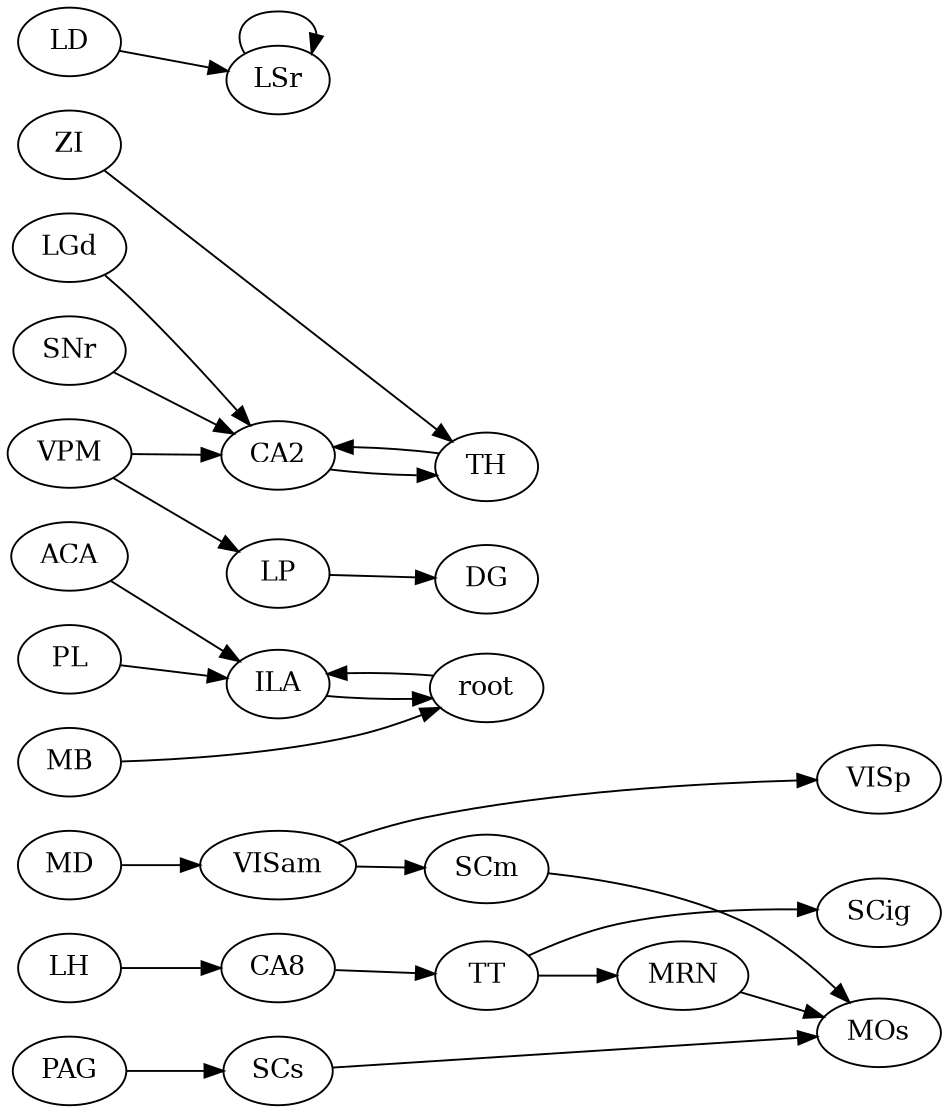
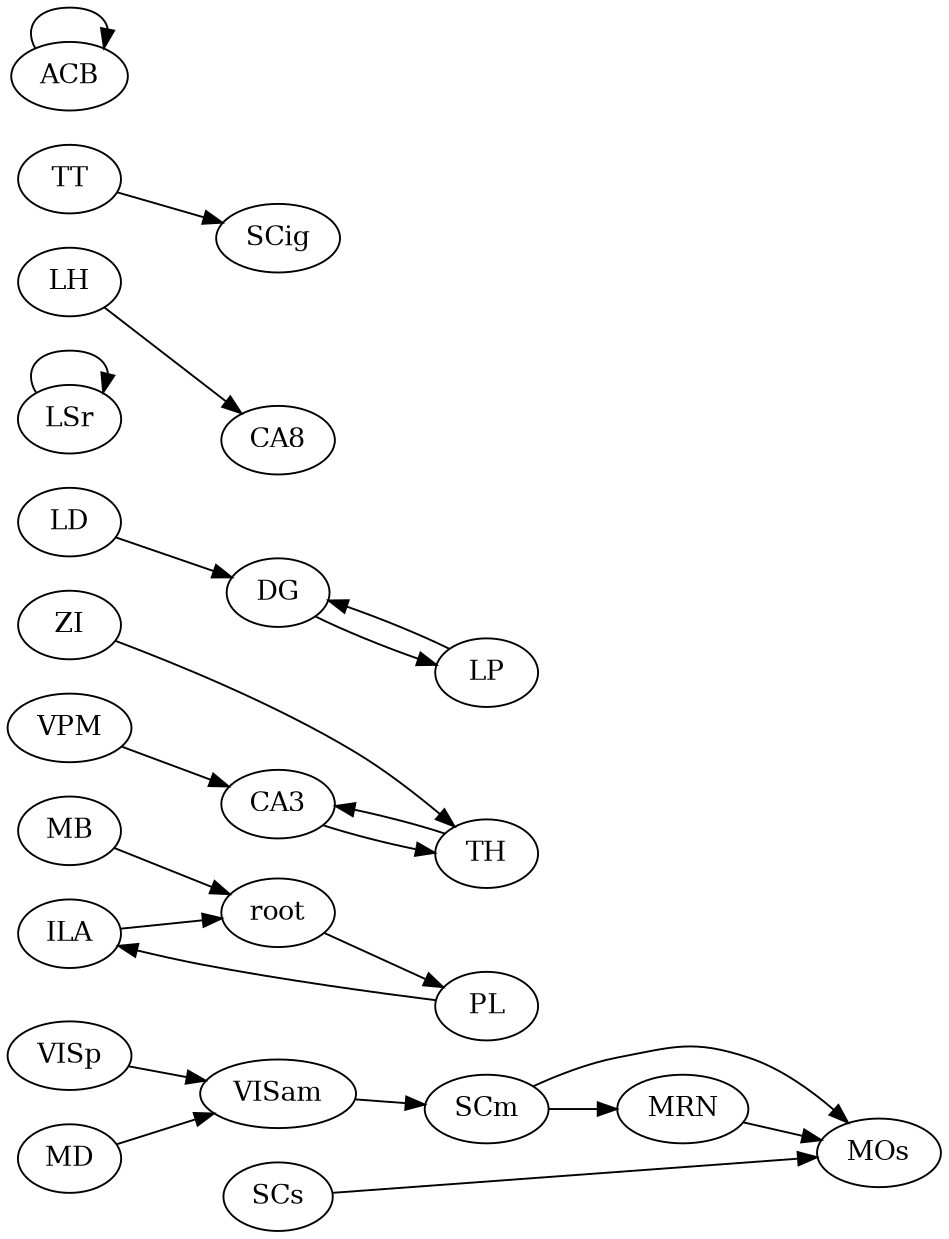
edge "LD" -> "LSr": now "LD" -> "DG"
node "ACB": added
node "LGd": removed
node "SNr": removed
node "CA2": label "CA2" -> "CA3"
edge "VPM" -> "LP": now "DG" -> "LP"
node "ACA": removed
edge "root" -> "ILA": now "root" -> "PL"
edge "VISam" -> "VISp": reversed
edge "CA8" -> "TT": removed
edge "TT" -> "MRN": now "SCm" -> "MRN"
node "PAG": removed
